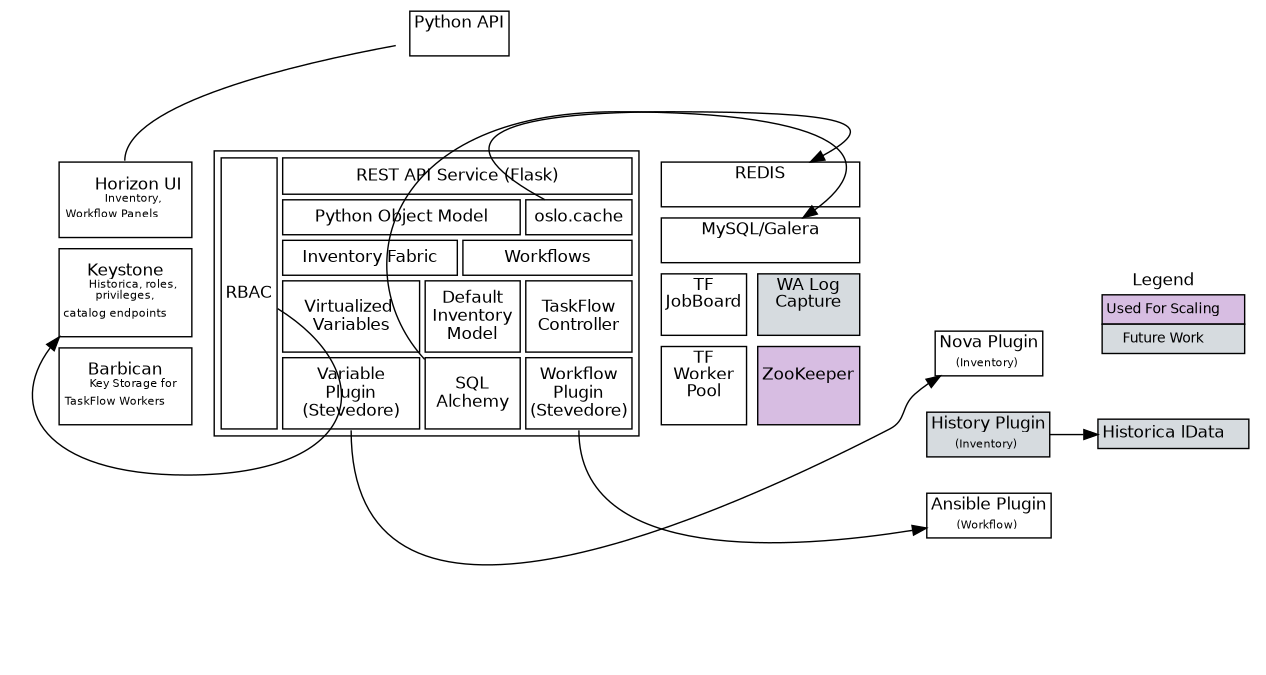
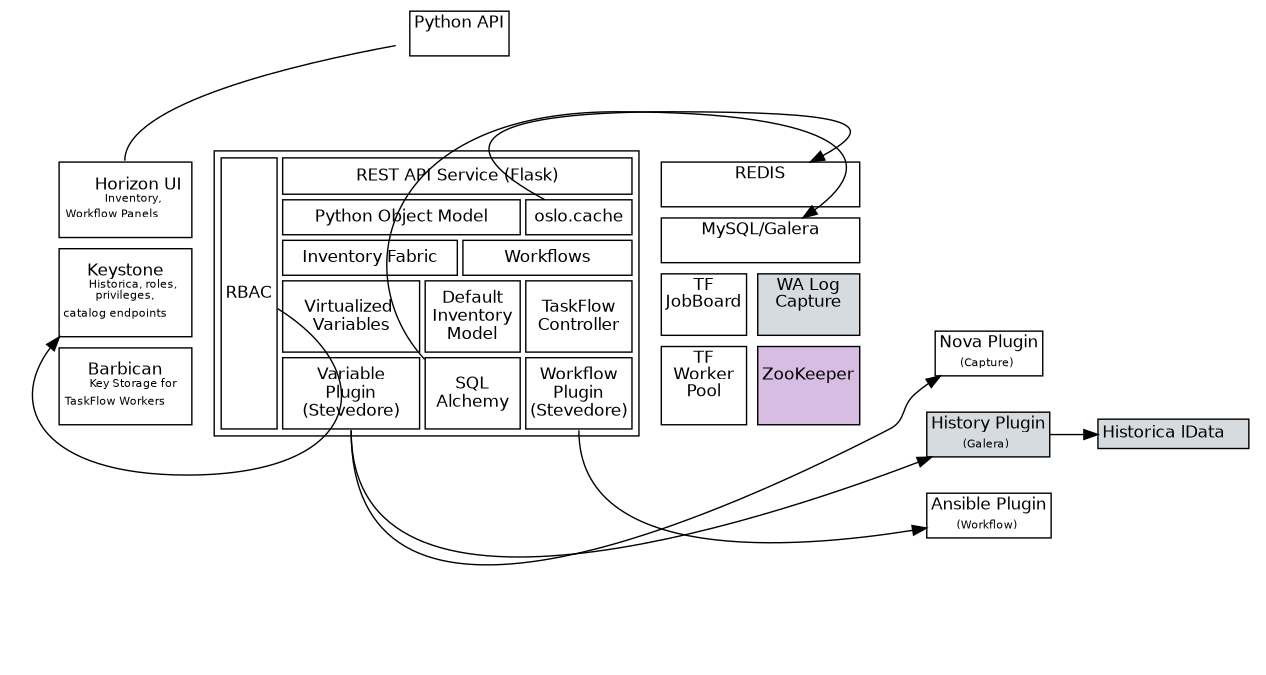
node "Legend": removed
node "Nova Plugin": text "(Inventory)" -> "(Capture)"
node "History Plugin": text "(Inventory)" -> "(Galera)"
edge "Horizon UI" -> "History Plugin": added
